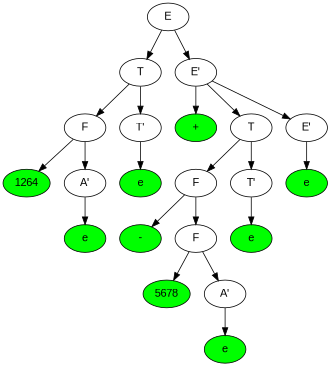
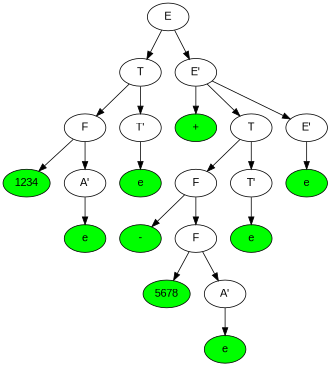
node "1264": label "1264" -> "1234"
